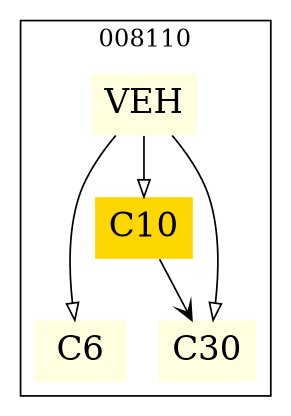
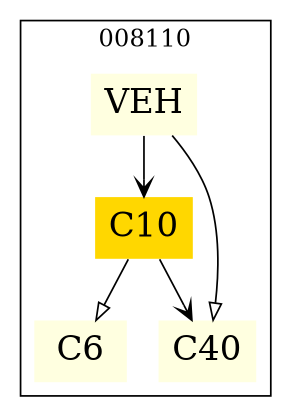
edge "VEH" -> "C10": arrowhead onormal -> vee
edge "VEH" -> "C6": now "C10" -> "C6"
node "C30": label "C30" -> "C40"
